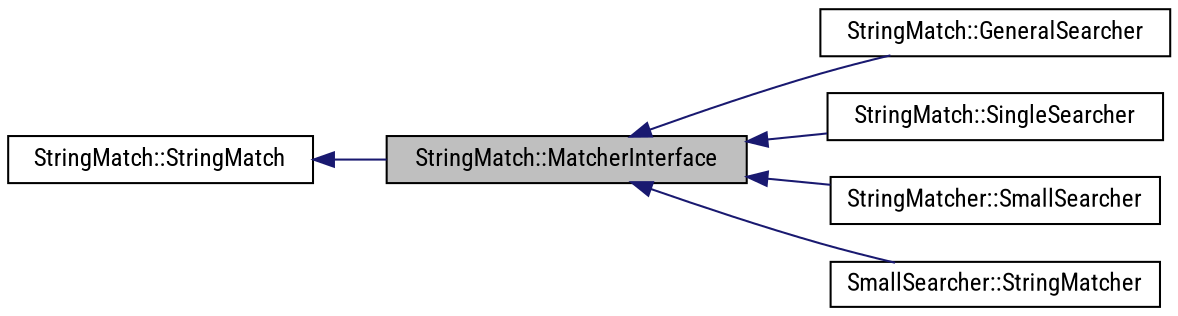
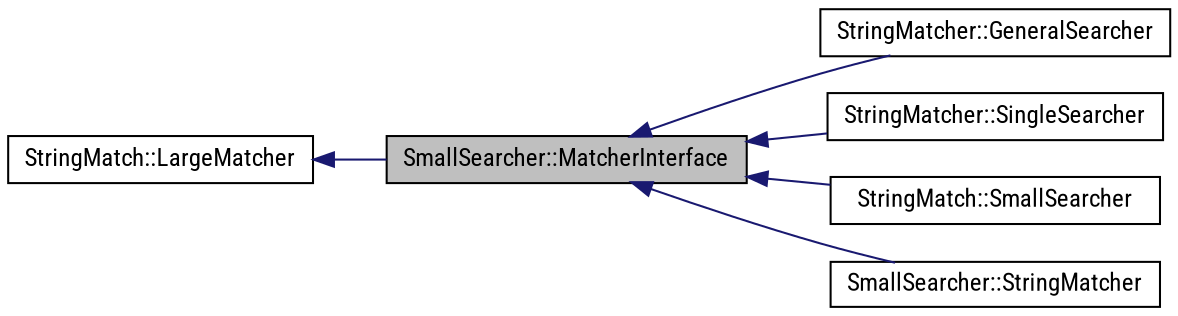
node "StringMatch::GeneralSearcher": label "StringMatch::GeneralSearcher" -> "StringMatcher::GeneralSearcher"
node "StringMatch::SingleSearcher": label "StringMatch::SingleSearcher" -> "StringMatcher::SingleSearcher"
node "StringMatch::StringMatch": label "StringMatch::StringMatch" -> "StringMatch::LargeMatcher"
node "StringMatch::MatcherInterface": label "StringMatch::MatcherInterface" -> "SmallSearcher::MatcherInterface"
node "StringMatcher::SmallSearcher": label "StringMatcher::SmallSearcher" -> "StringMatch::SmallSearcher"
